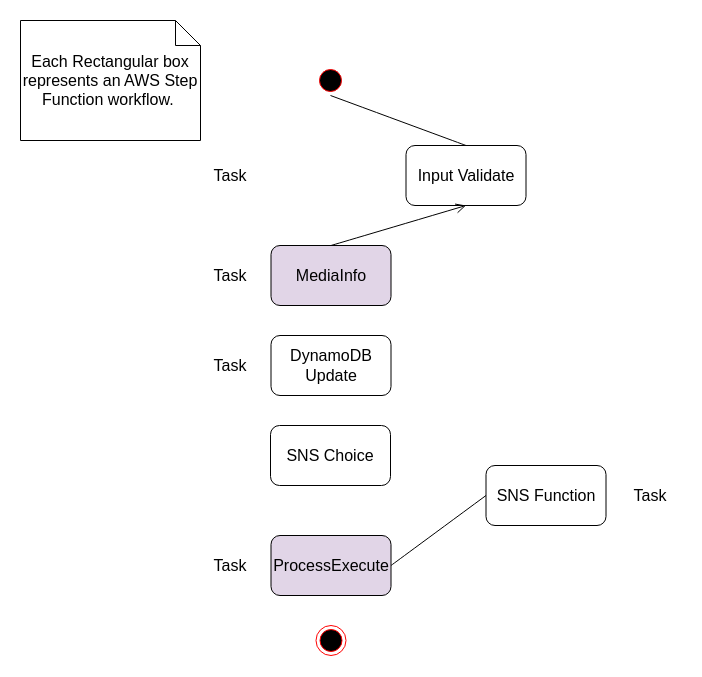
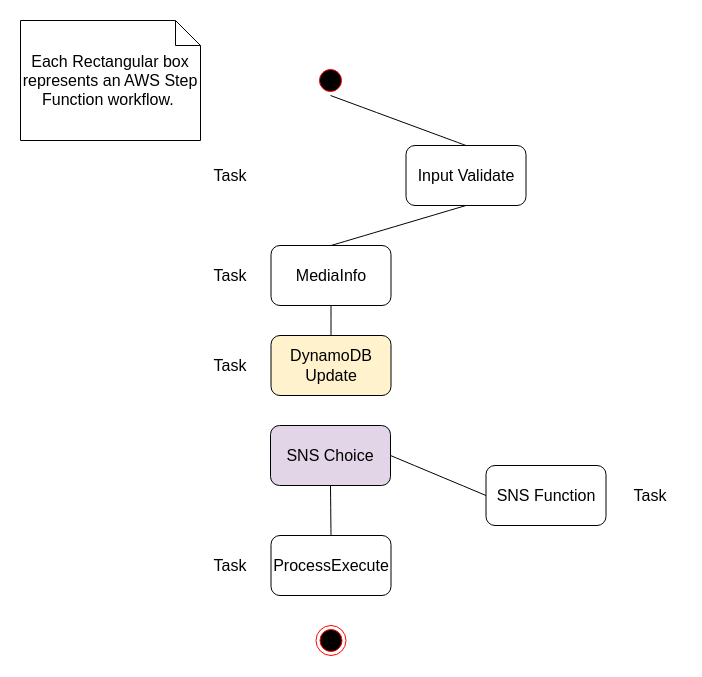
edge "MediaInfo" -> "Input Validate": arrowhead open -> none
node "MediaInfo": fillcolor #e1d5e7 -> #ffffff
edge "MediaInfo" -- "DynamoDB Update": added
node "DynamoDB Update": fillcolor #ffffff -> #fff2cc
node "SNS Choice": fillcolor #ffffff -> #e1d5e7
edge "SNS Choice" -- "SNS Function": added
edge "SNS Choice" -- "ProcessExecute": added
edge "SNS Function" -- "ProcessExecute": removed
node "ProcessExecute": fillcolor #e1d5e7 -> #ffffff
